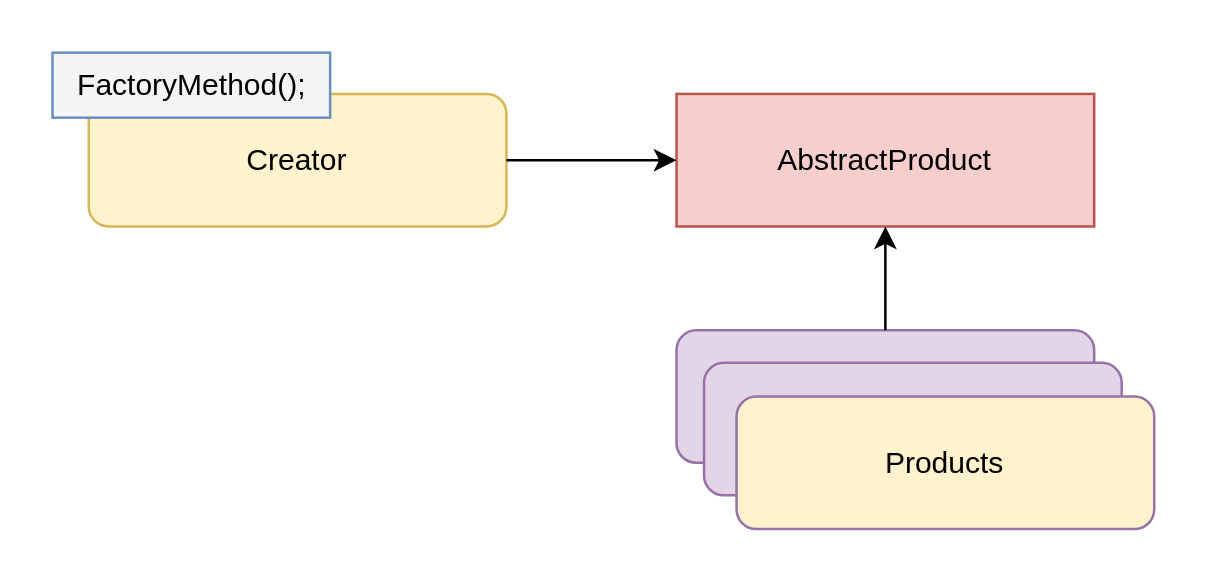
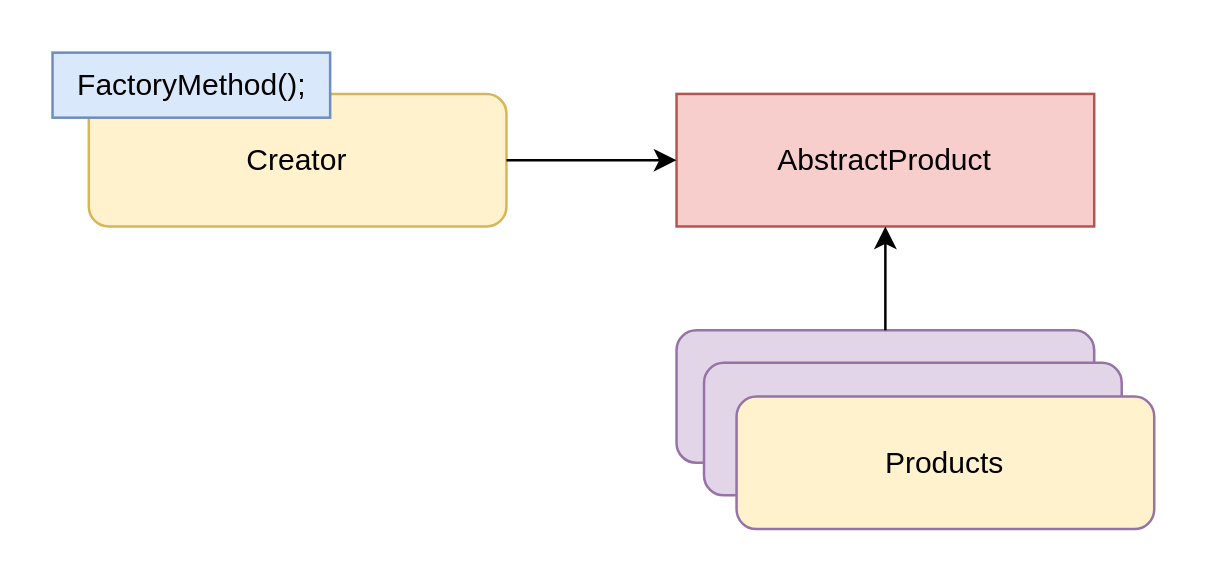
node "FactoryMethod();": fillcolor #f5f5f5 -> #dae8fc
